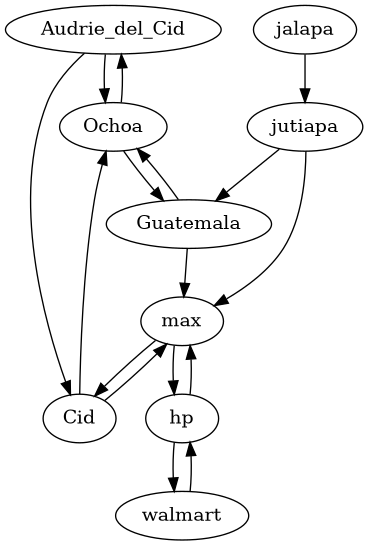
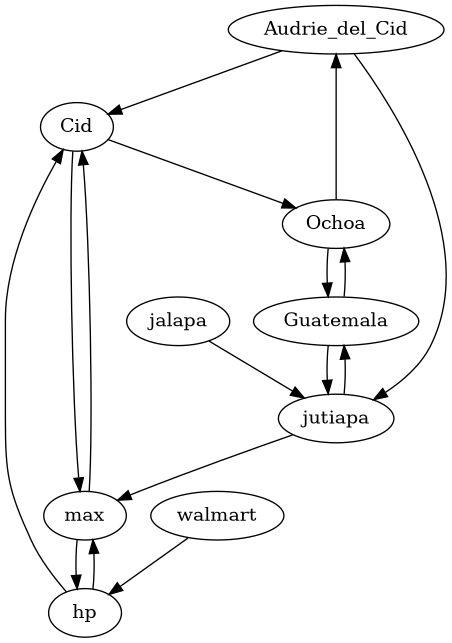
edge "Audrie_del_Cid" -> "Ochoa": now "Audrie_del_Cid" -> "jutiapa"
edge "Guatemala" -> "max": now "Guatemala" -> "jutiapa"
edge "hp" -> "walmart": now "hp" -> "Cid"
